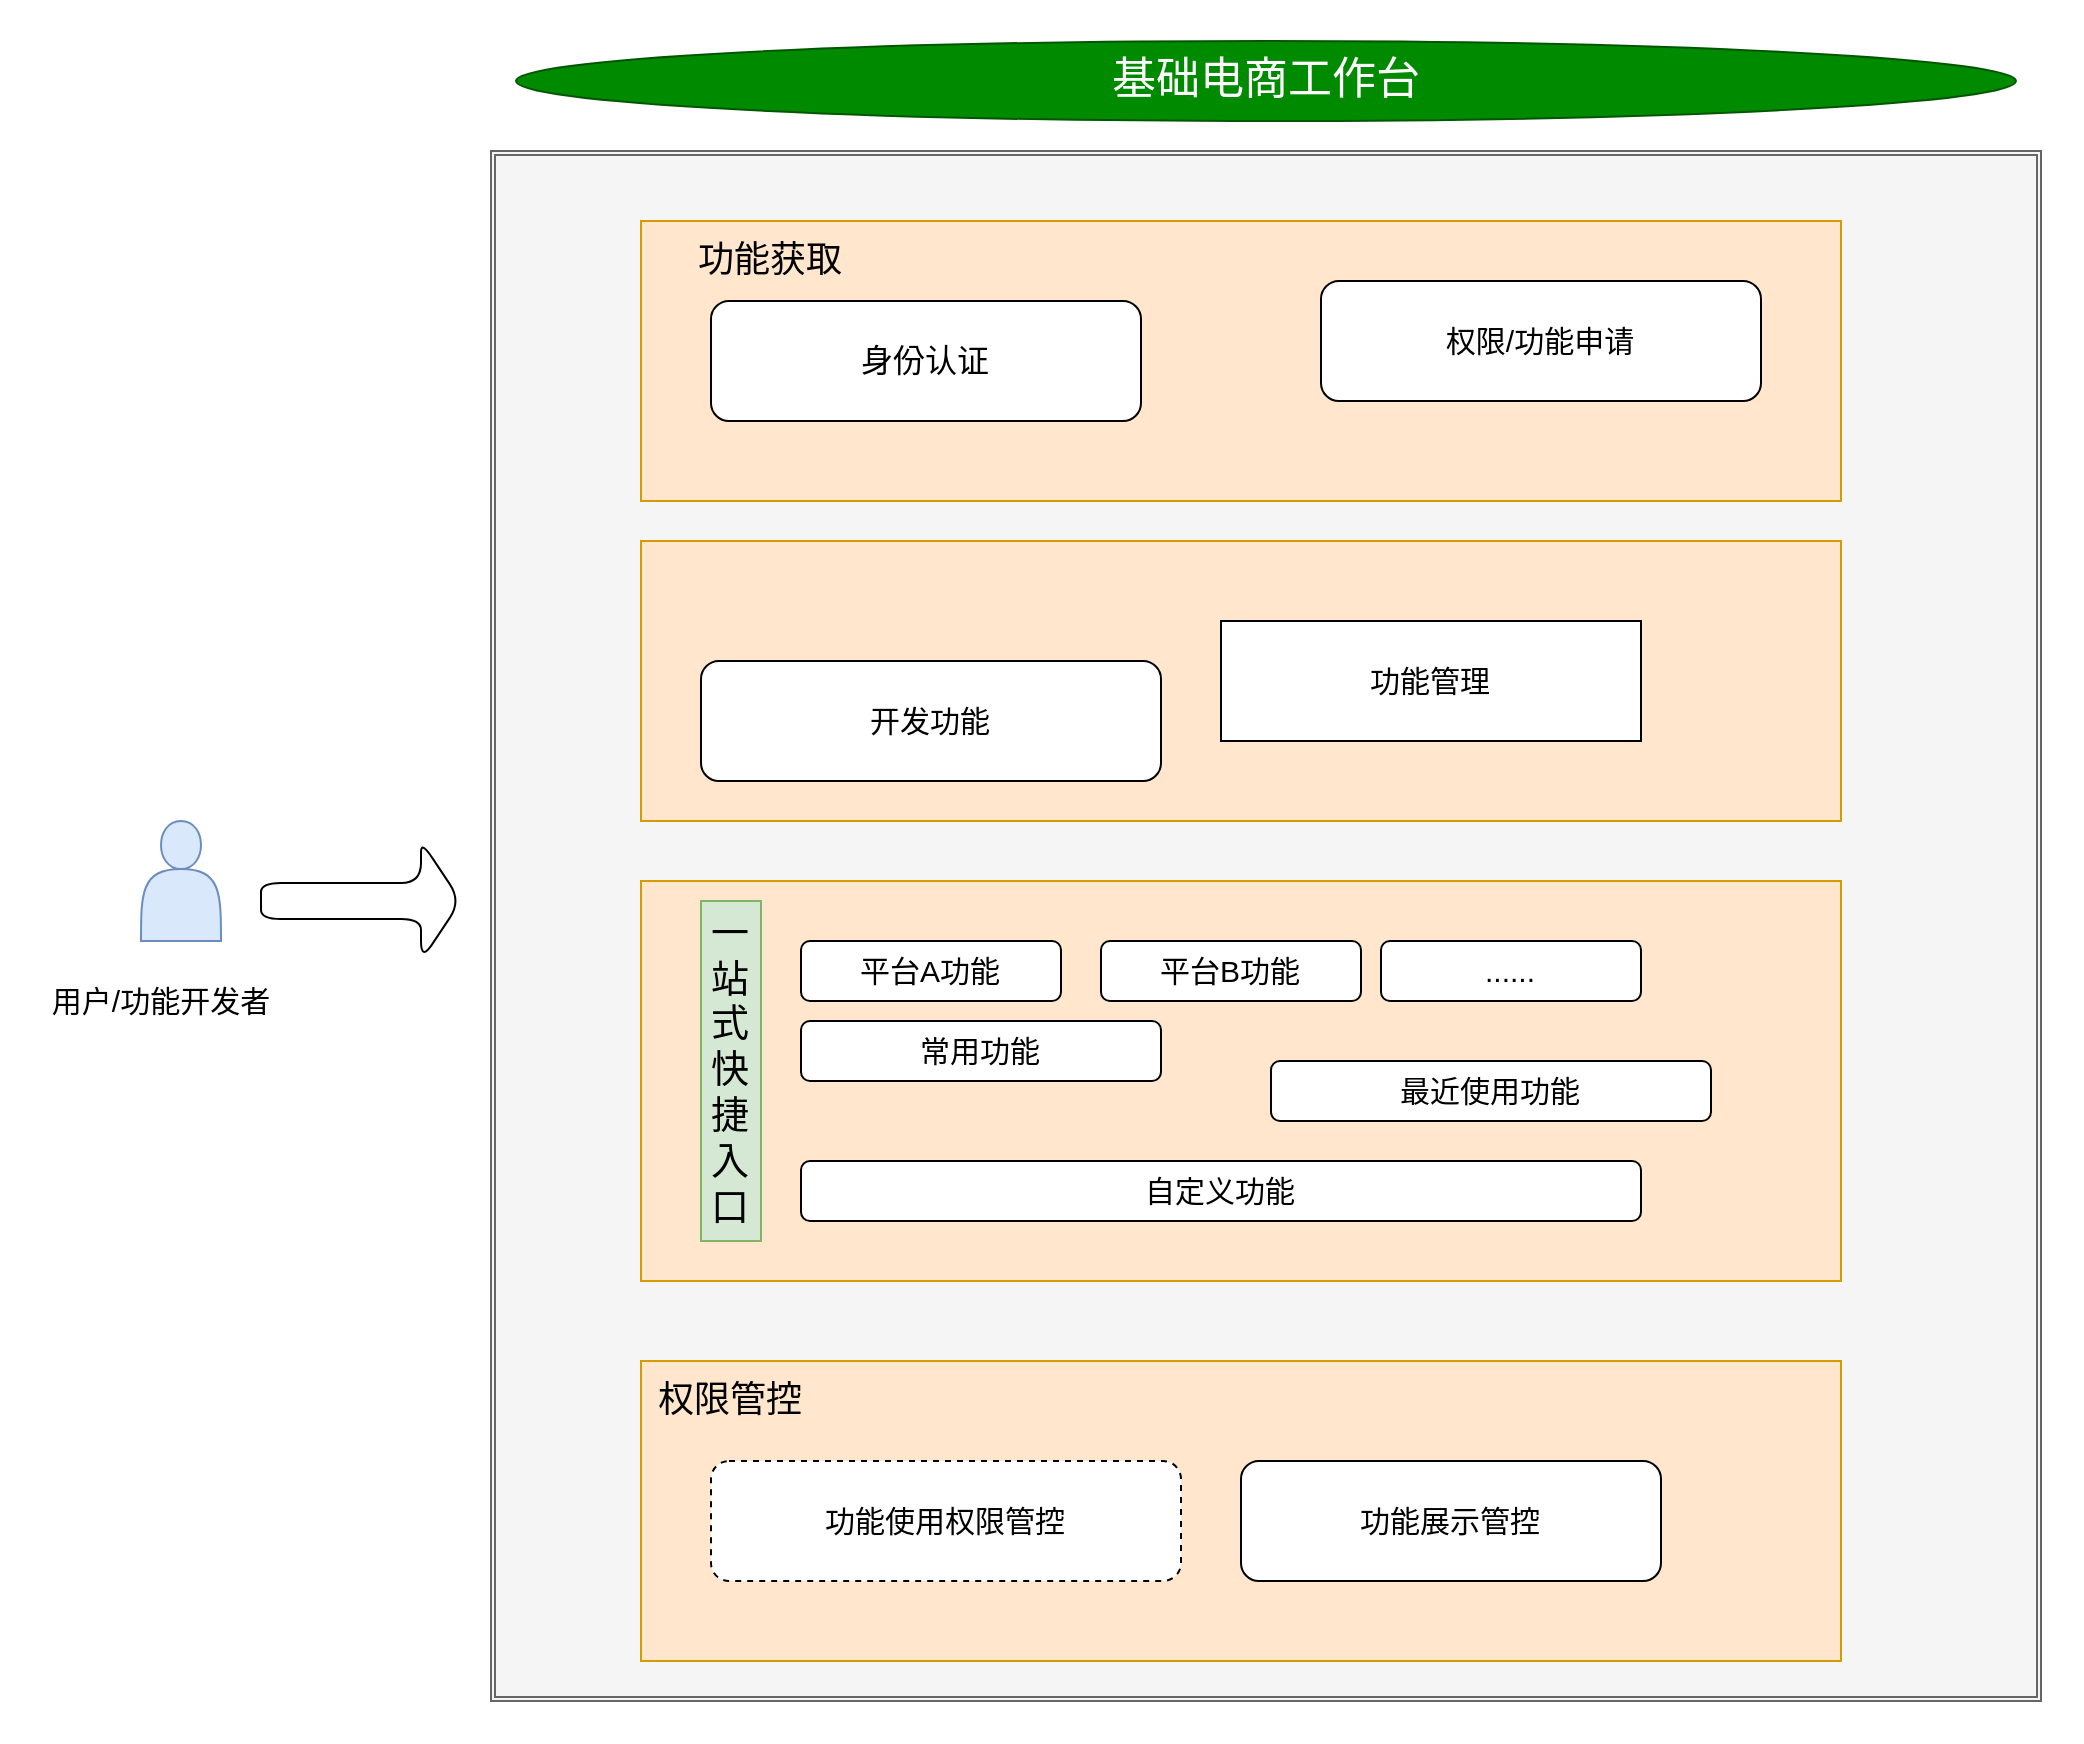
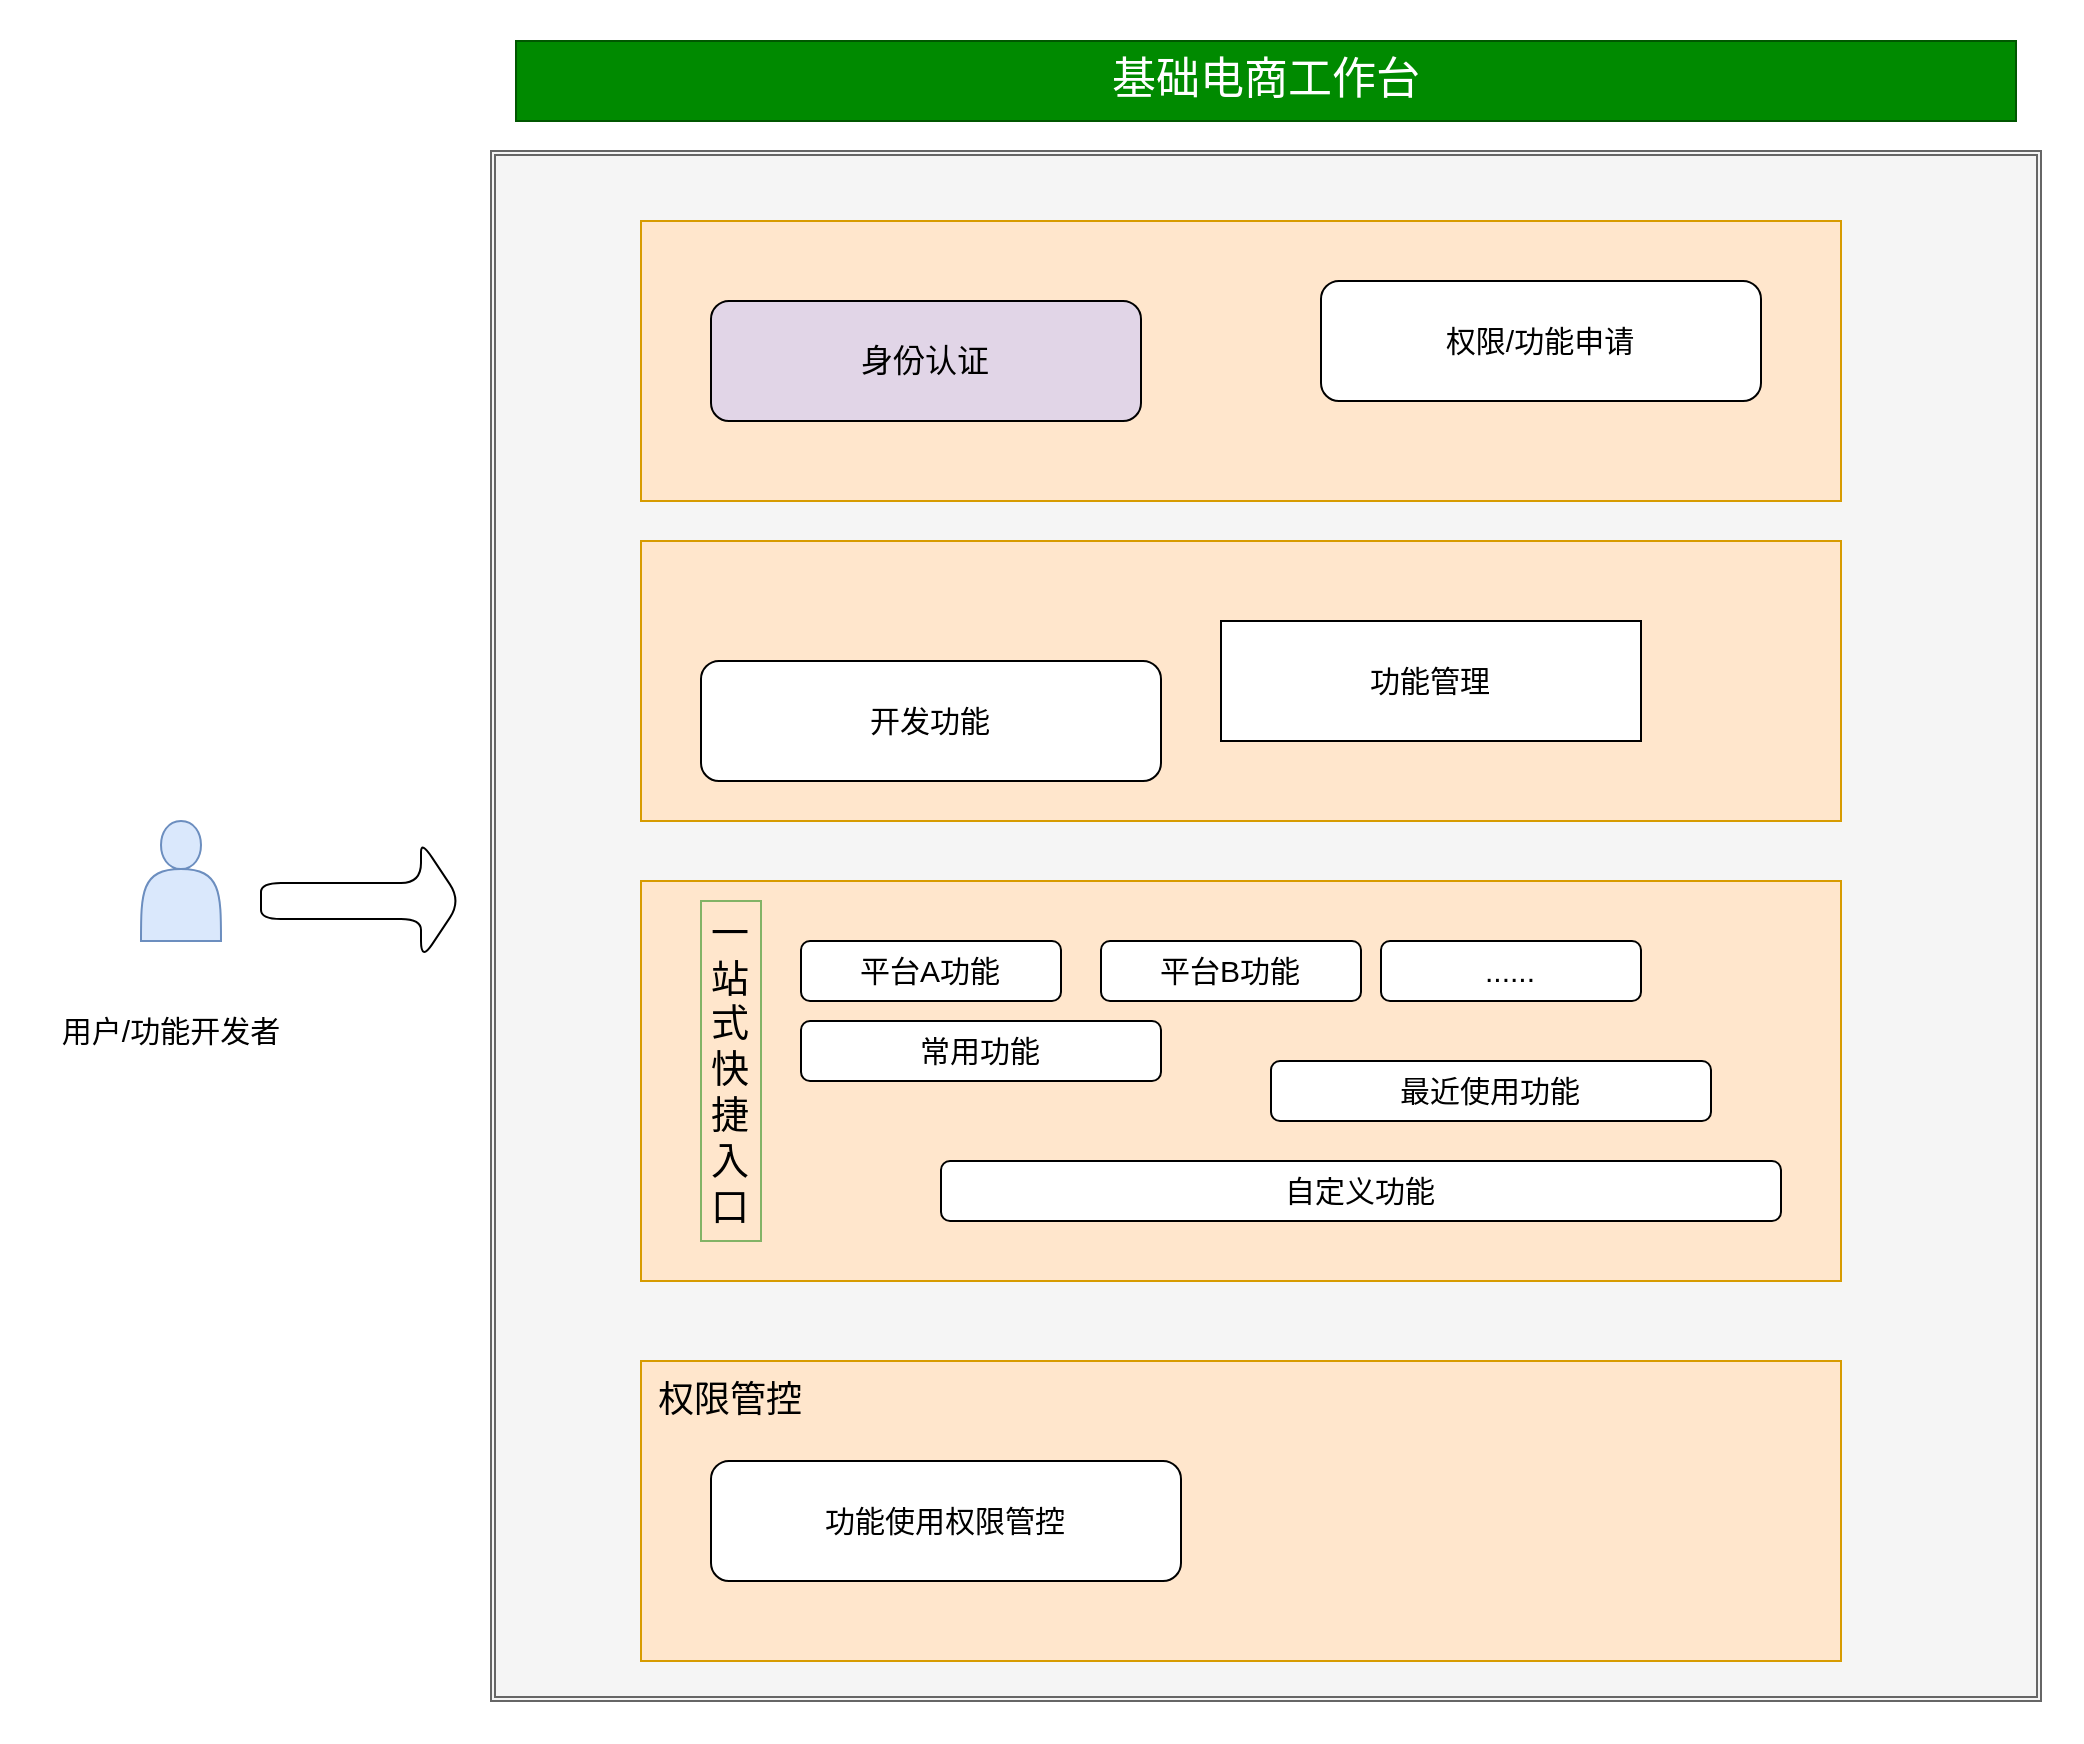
node "基础电商工作台": shape ellipse -> rectangle
node "功能获取": removed
node "身份认证": fillcolor #ffffff -> #e1d5e7
node "用户/功能开发者": moved (161, 1001) -> (171, 1031)
node "一站式快捷入口": fillcolor #d5e8d4 -> #ffe6cc
node "自定义功能": moved (1221, 1191) -> (1361, 1191)
node "功能使用权限管控": style dashed -> solid
node "功能展示管控": removed
